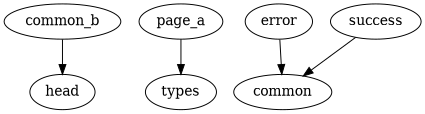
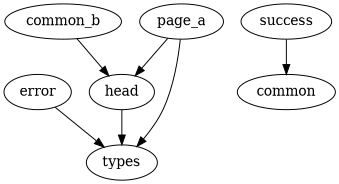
edge "error" -> "common": now "error" -> "types"
edge "page_a" -> "head": added
edge "head" -> "types": added
